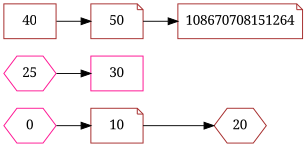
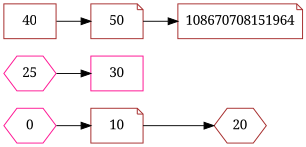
node "108670708151264": label "108670708151264" -> "108670708151964"
